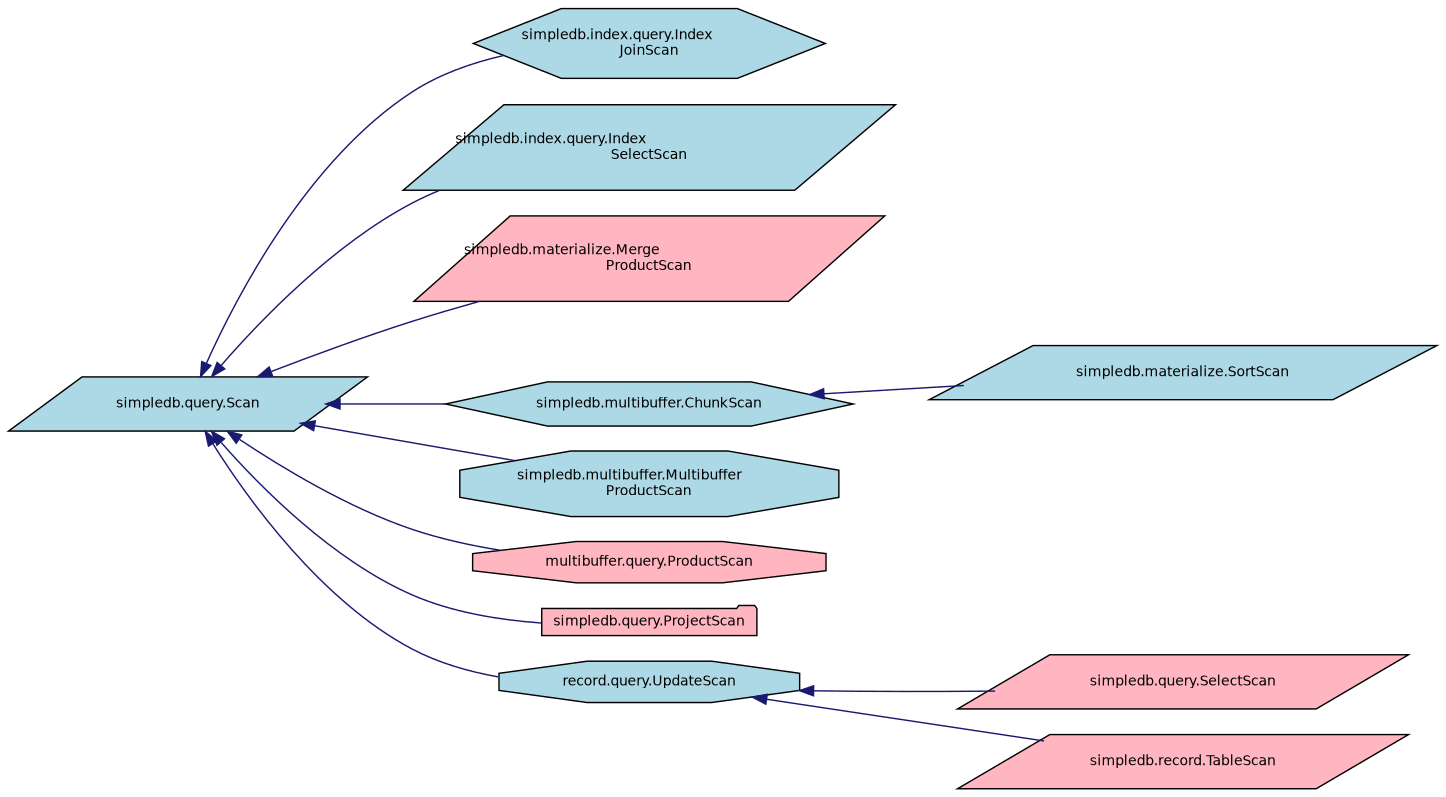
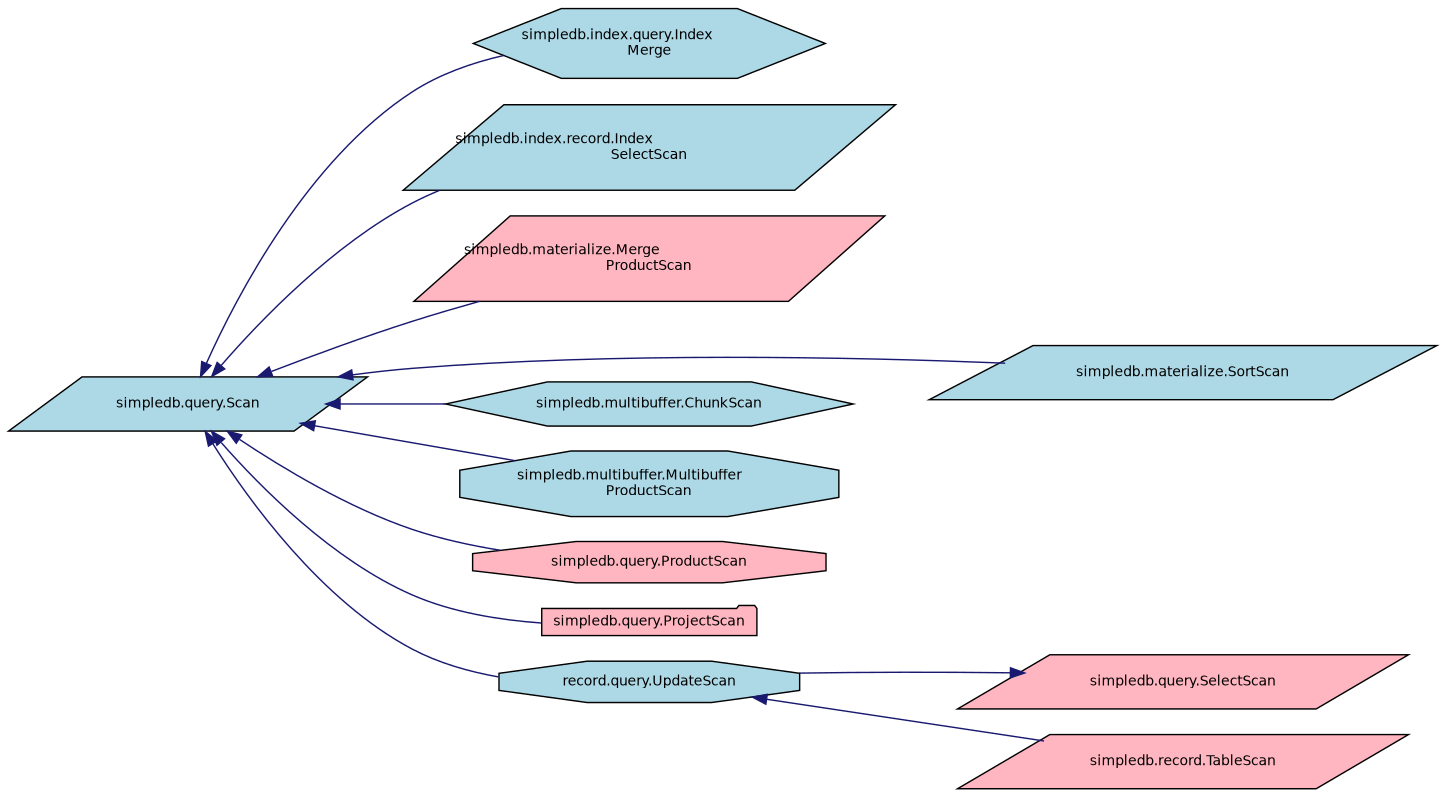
node "simpledb.index.query.Index JoinScan": label "simpledb.index.query.Index JoinScan" -> "simpledb.index.query.Index Merge"
node "simpledb.index.query.Index SelectScan": label "simpledb.index.query.Index SelectScan" -> "simpledb.index.record.Index SelectScan"
edge "simpledb.materialize.SortScan" -> "simpledb.multibuffer.ChunkScan": now "simpledb.materialize.SortScan" -> "simpledb.query.Scan"
node "multibuffer.query.ProductScan": label "multibuffer.query.ProductScan" -> "simpledb.query.ProductScan"
edge "simpledb.query.SelectScan" -> "record.query.UpdateScan": reversed
